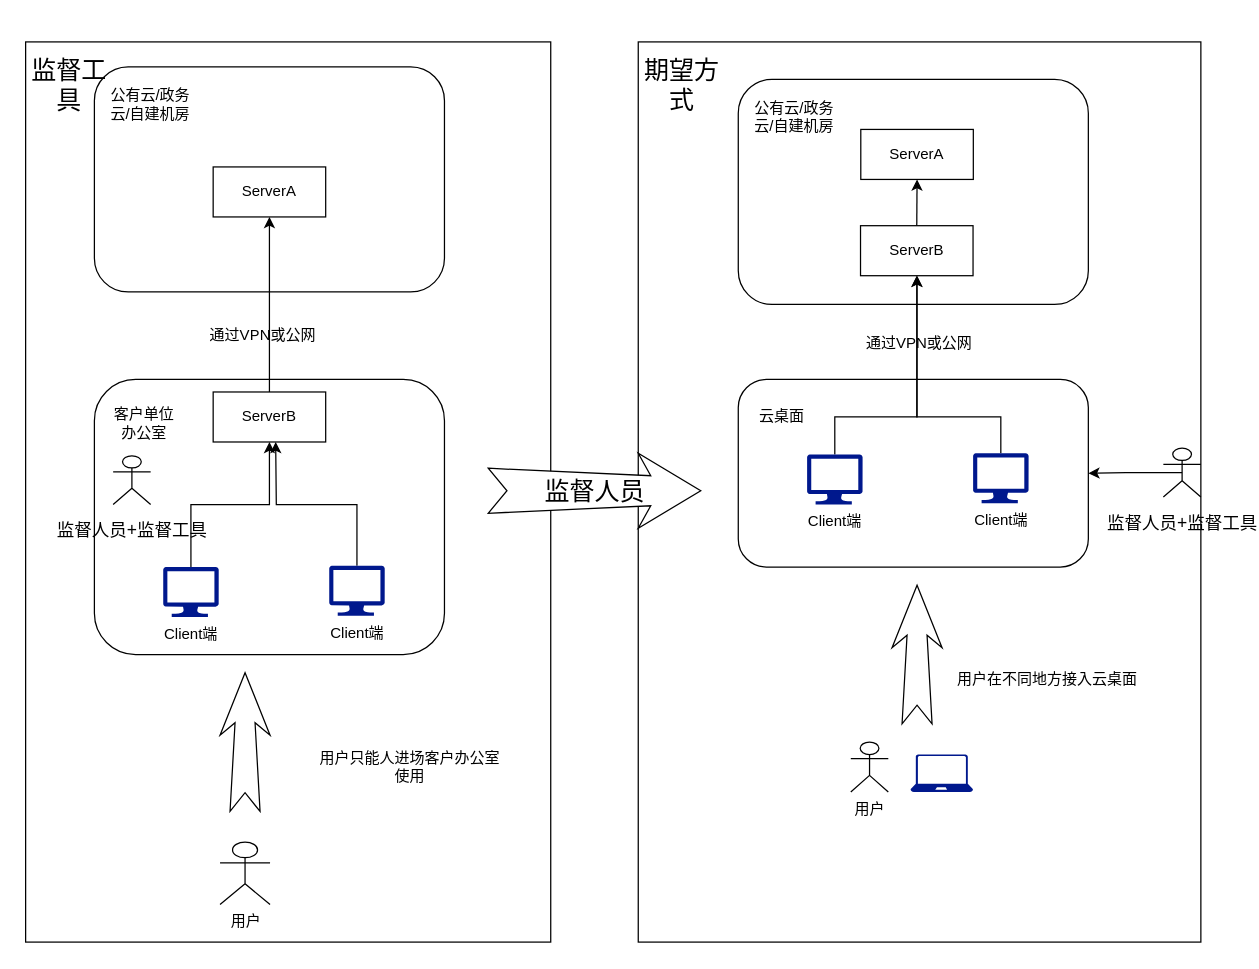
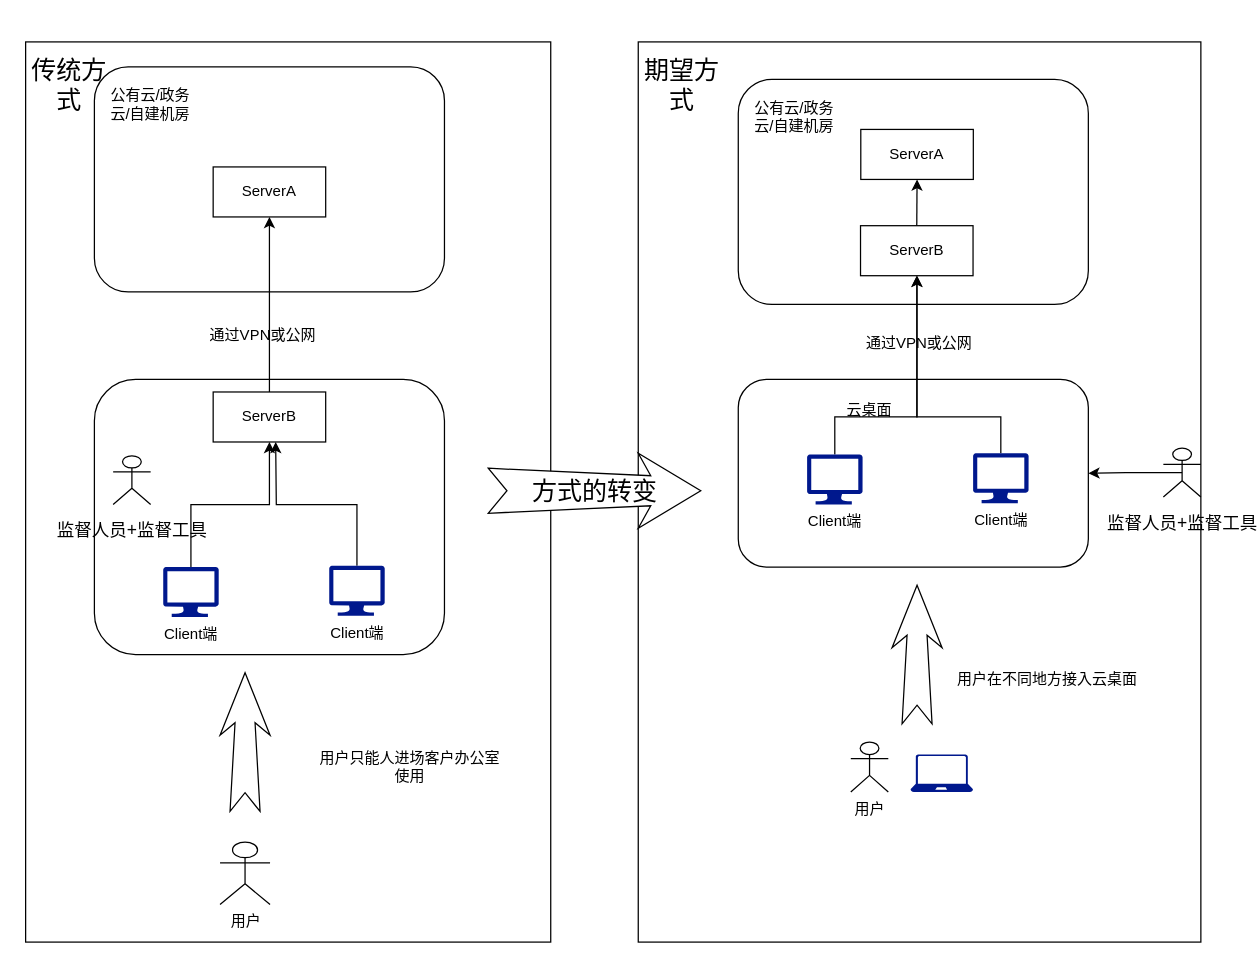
node "监督工具": label "监督工具" -> "传统方式"
node "云桌面": moved (782, 417) -> (869, 411)
node "客户单位办公室": removed
node "监督人员": label "监督人员" -> "方式的转变"
